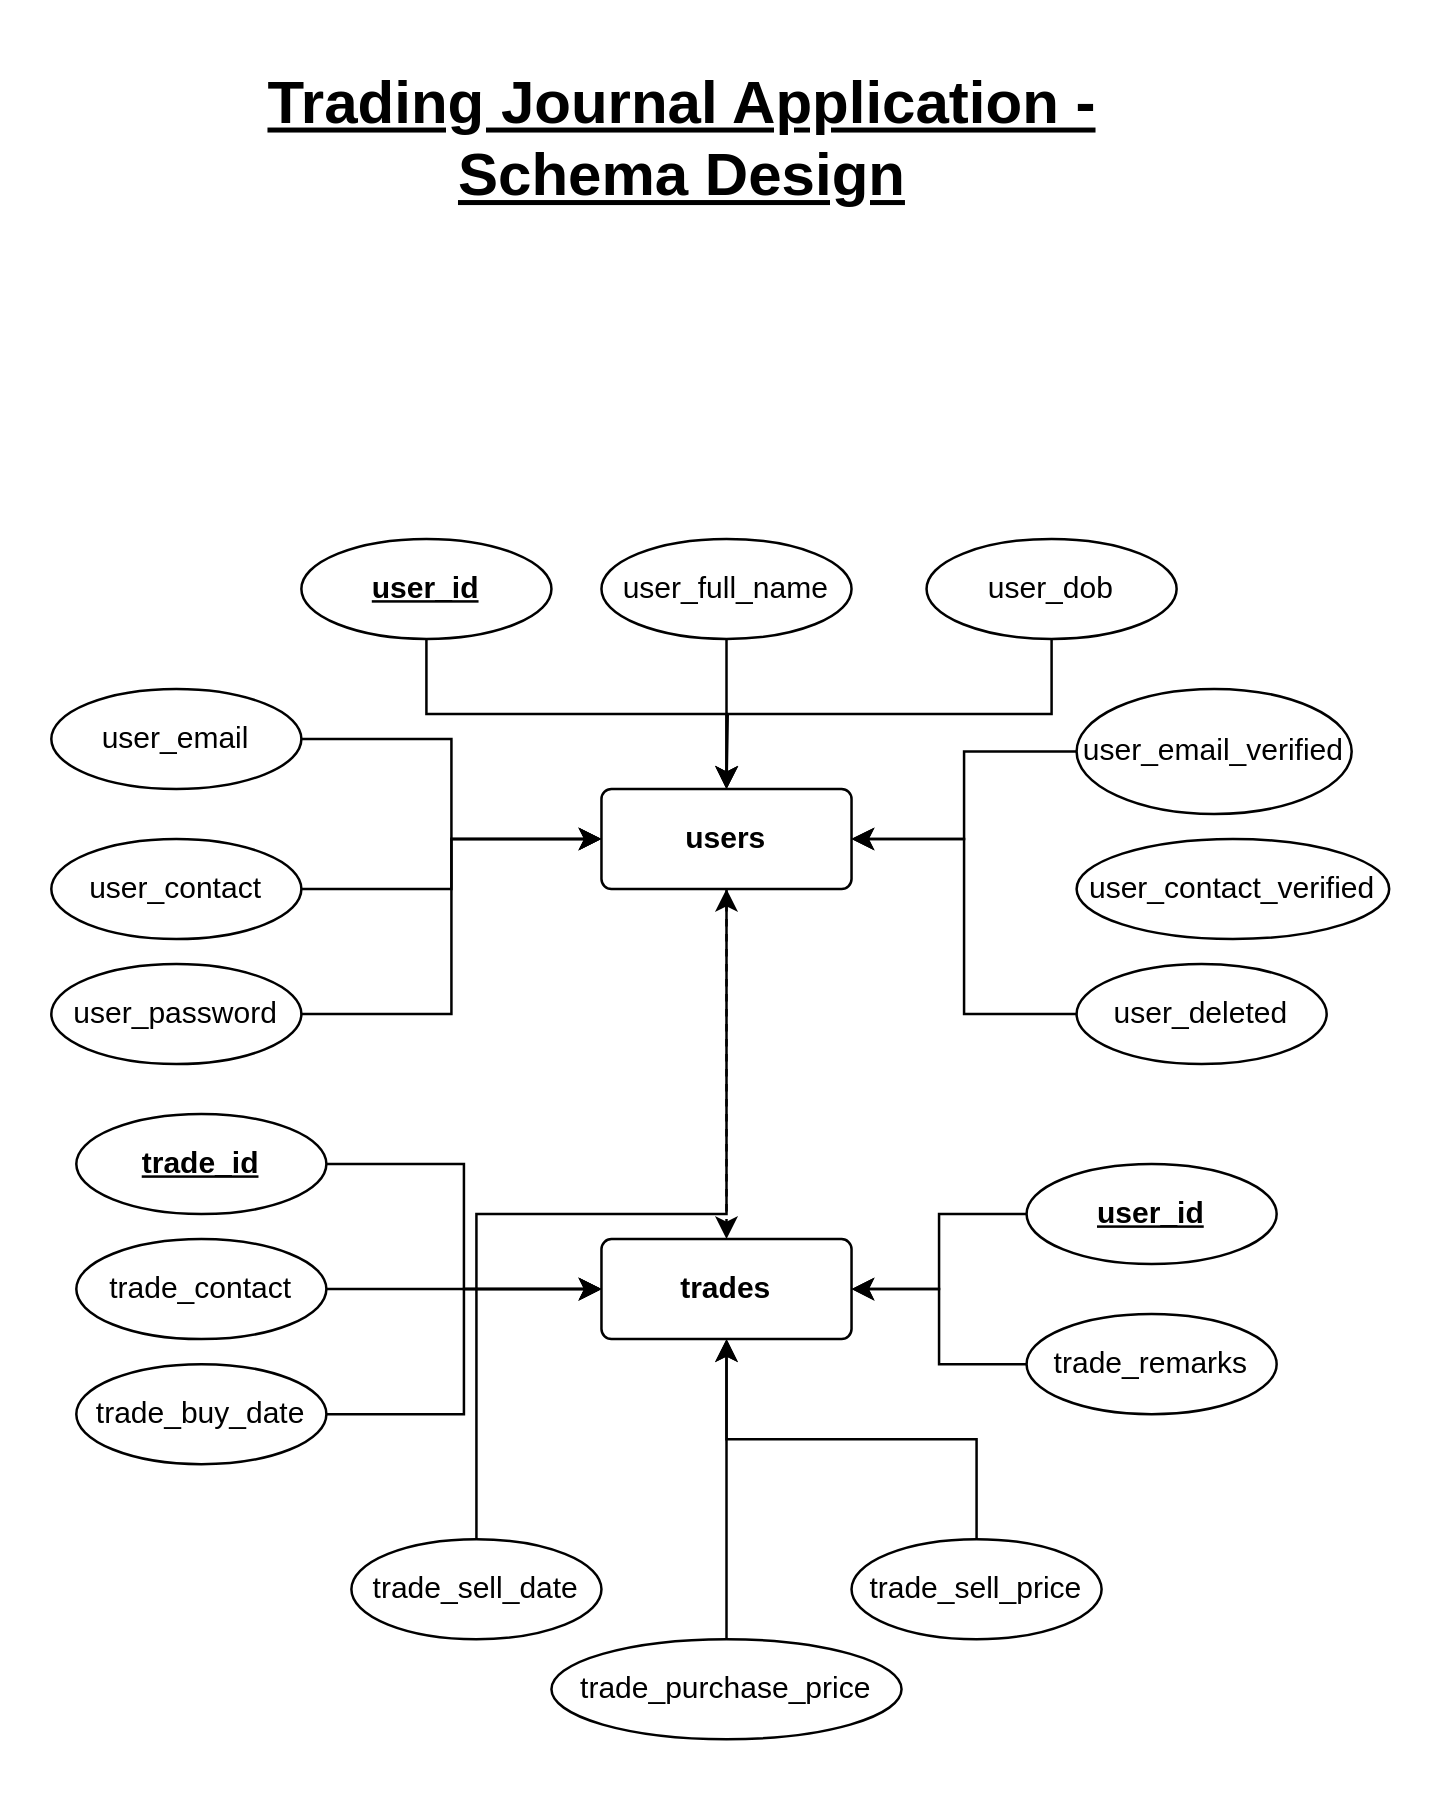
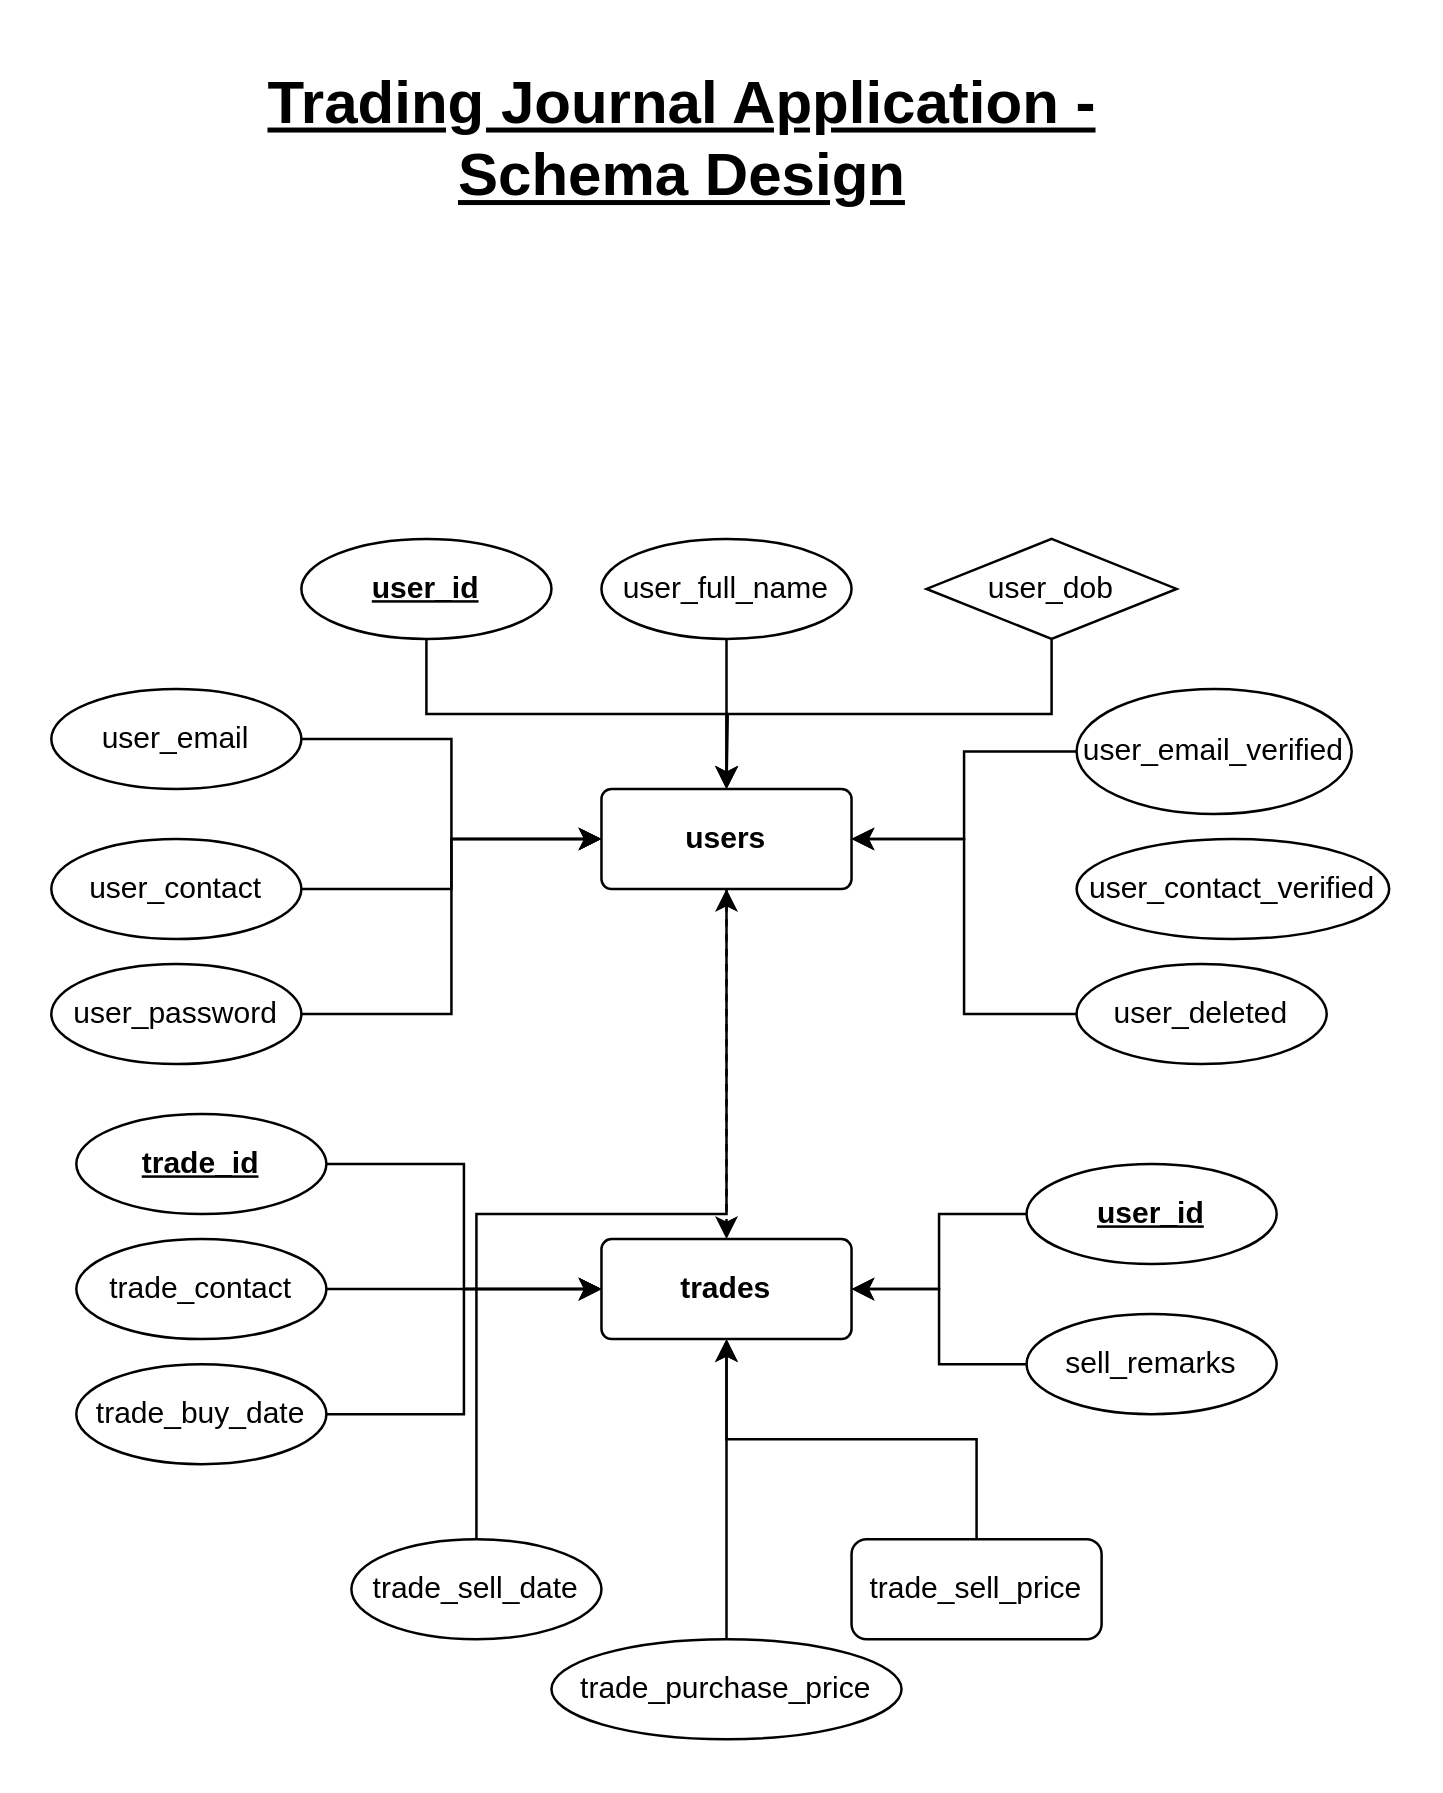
node "user_dob": shape ellipse -> diamond
node "trade_remarks": label "trade_remarks" -> "sell_remarks"
node "trade_sell_price": shape ellipse -> rounded rectangle
